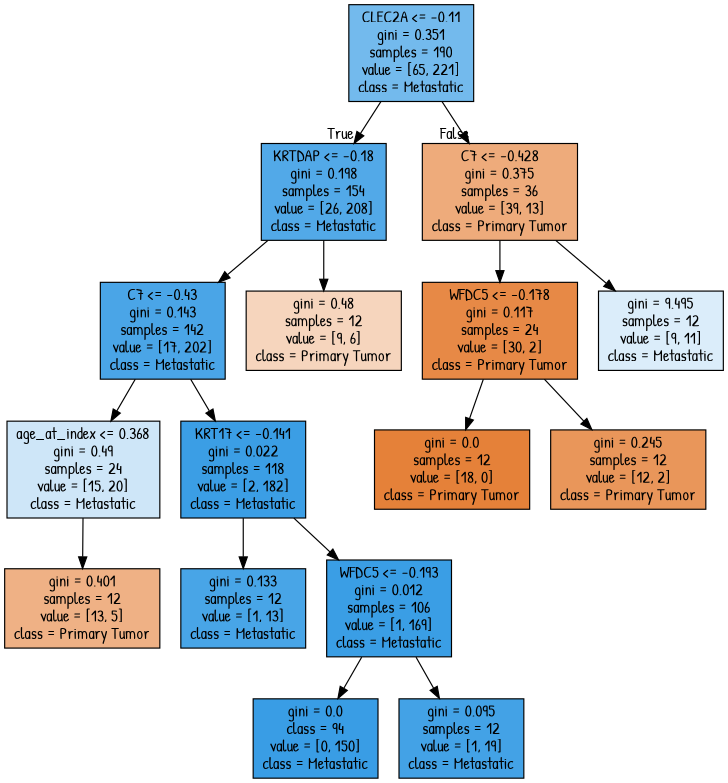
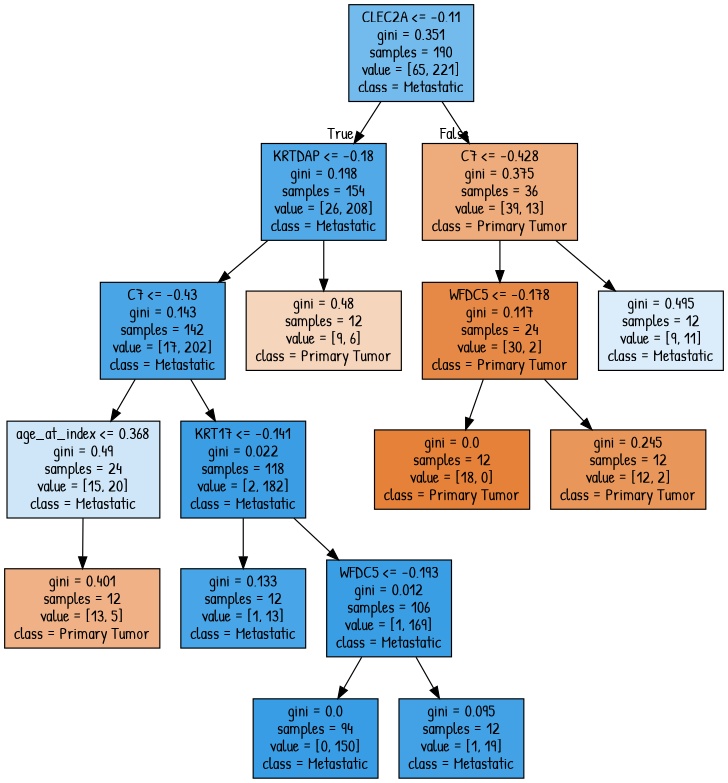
node "gini = 9.495 samples = 12 value = [9, 11] class = Metastatic": label "gini = 9.495 samples = 12 value = [9, 11] class = Metastatic" -> "gini = 0.495 samples = 12 value = [9, 11] class = Metastatic"
node "gini = 0.0 class = 94 value = [0, 150] class = Metastatic": label "gini = 0.0 class = 94 value = [0, 150] class = Metastatic" -> "gini = 0.0 samples = 94 value = [0, 150] class = Metastatic"
